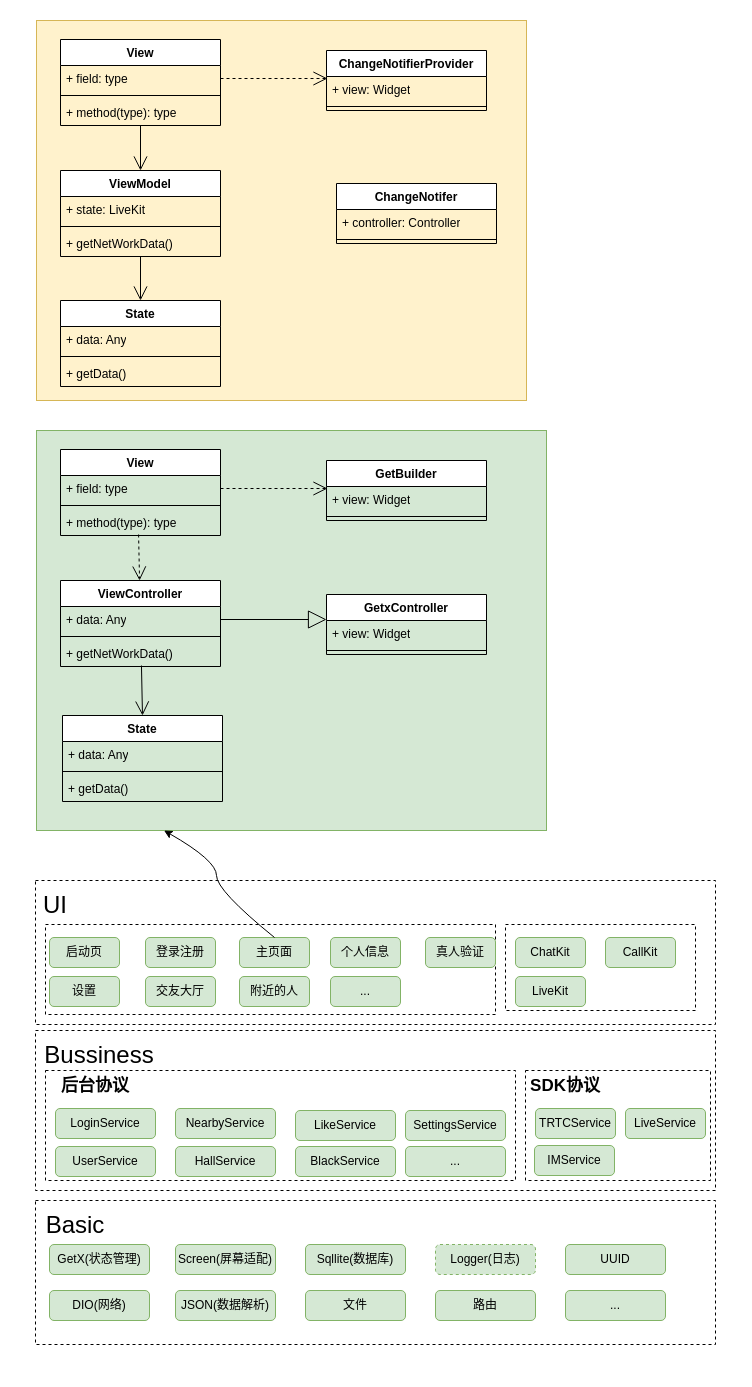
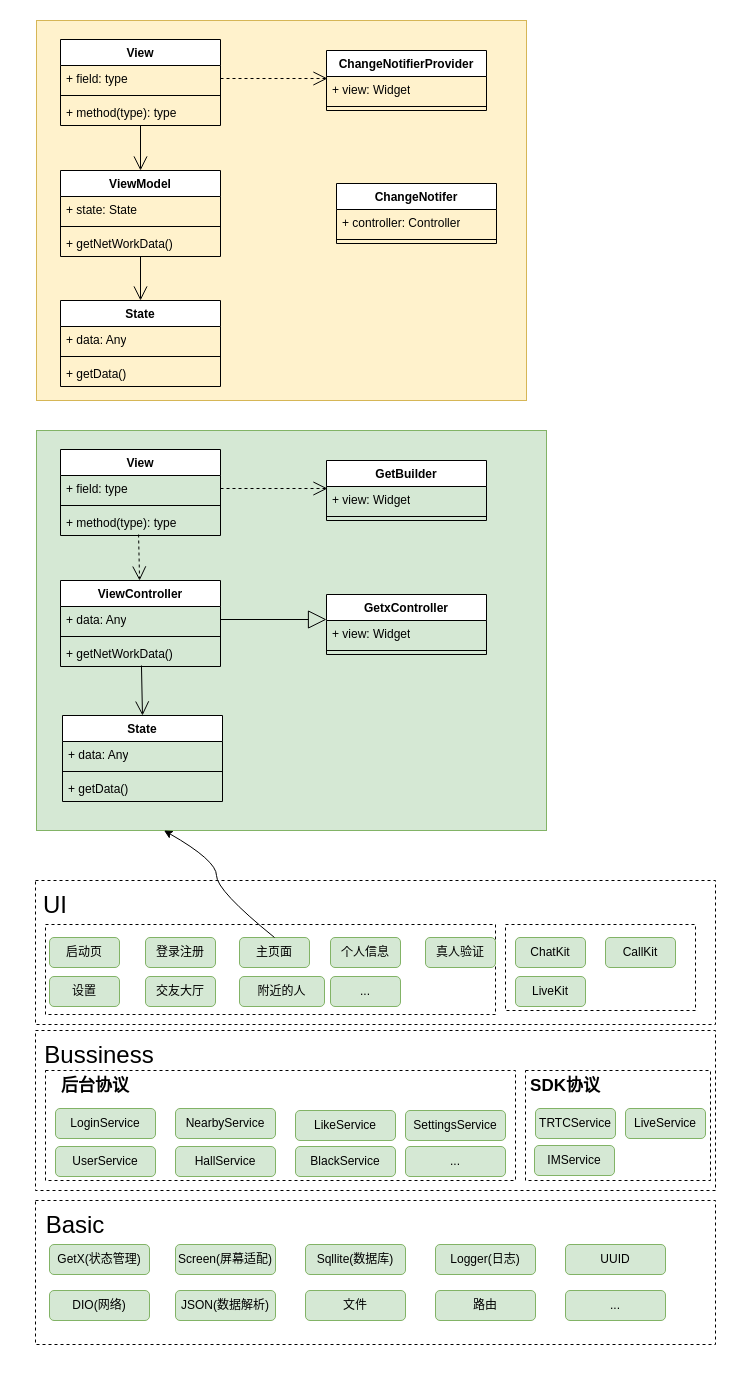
node "+ state: LiveKit": label "+ state: LiveKit" -> "+ state: State"
node "附近的人": size 70x30 -> 85x30
node "Logger(日志)": style dashed -> solid
